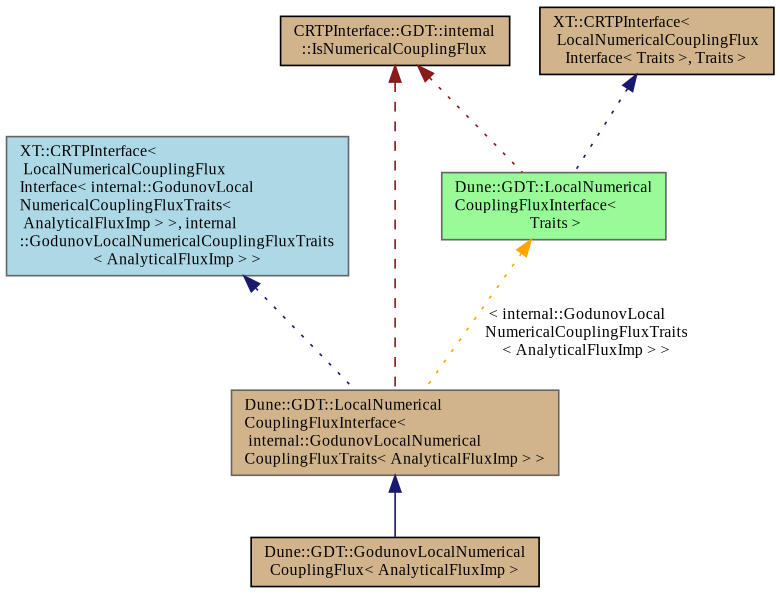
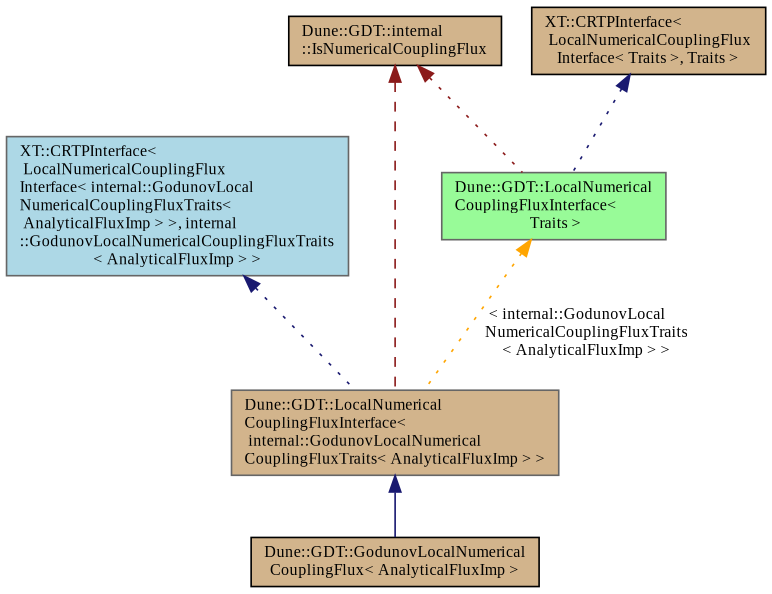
node "CRTPInterface::GDT::internal ::IsNumericalCouplingFlux": label "CRTPInterface::GDT::internal ::IsNumericalCouplingFlux" -> "Dune::GDT::internal ::IsNumericalCouplingFlux"
